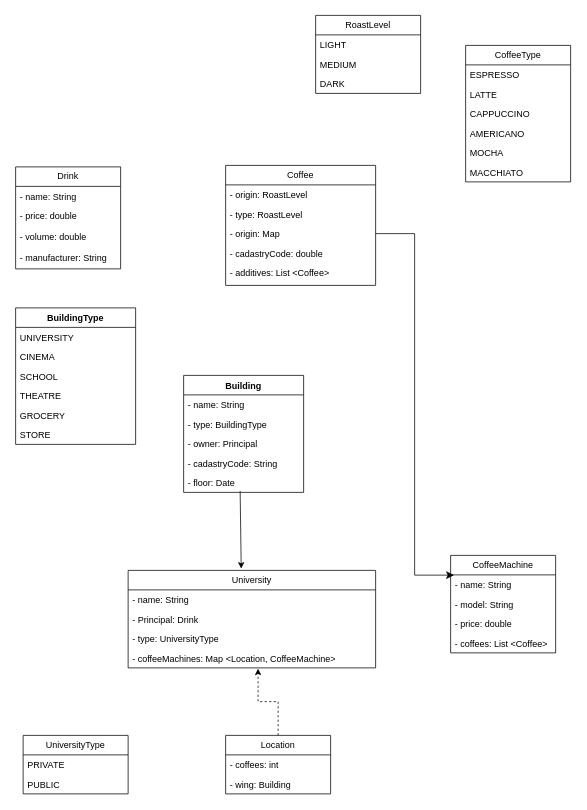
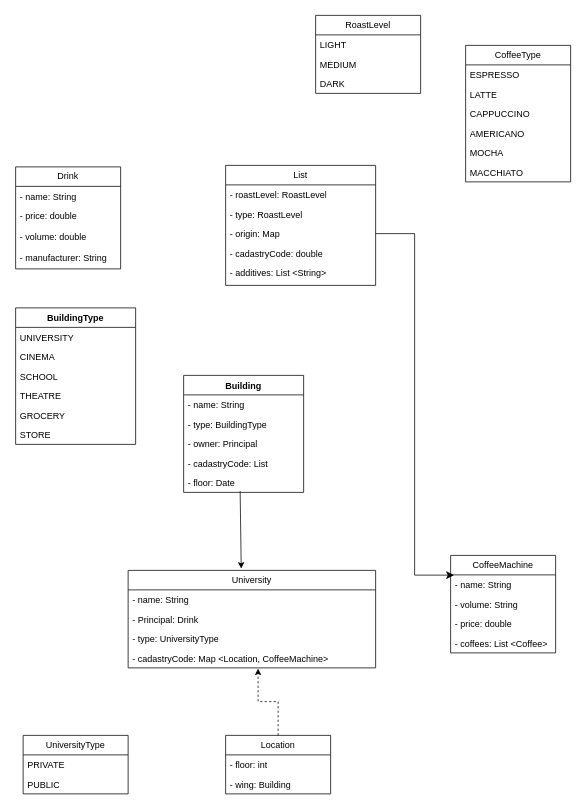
node "Coffee": label "Coffee" -> "List"
node "- origin: RoastLevel": label "- origin: RoastLevel" -> "- roastLevel: RoastLevel"
node "- additives: List <Coffee>": label "- additives: List <Coffee>" -> "- additives: List <String>"
node "- cadastryCode: String": label "- cadastryCode: String" -> "- cadastryCode: List"
node "- model: String": label "- model: String" -> "- volume: String"
node "- coffeeMachines: Map <Location, CoffeeMachine>": label "- coffeeMachines: Map <Location, CoffeeMachine>" -> "- cadastryCode: Map <Location, CoffeeMachine>"
node "- coffees: int": label "- coffees: int" -> "- floor: int"
